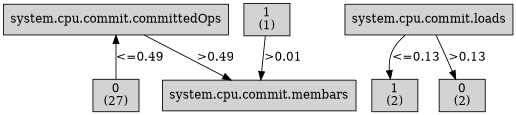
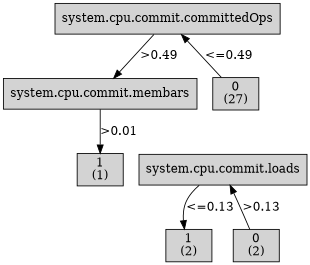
edge "system.cpu.commit.loads" -> "0 (2)": reversed
edge "1 (1)" -> "system.cpu.commit.membars": reversed
